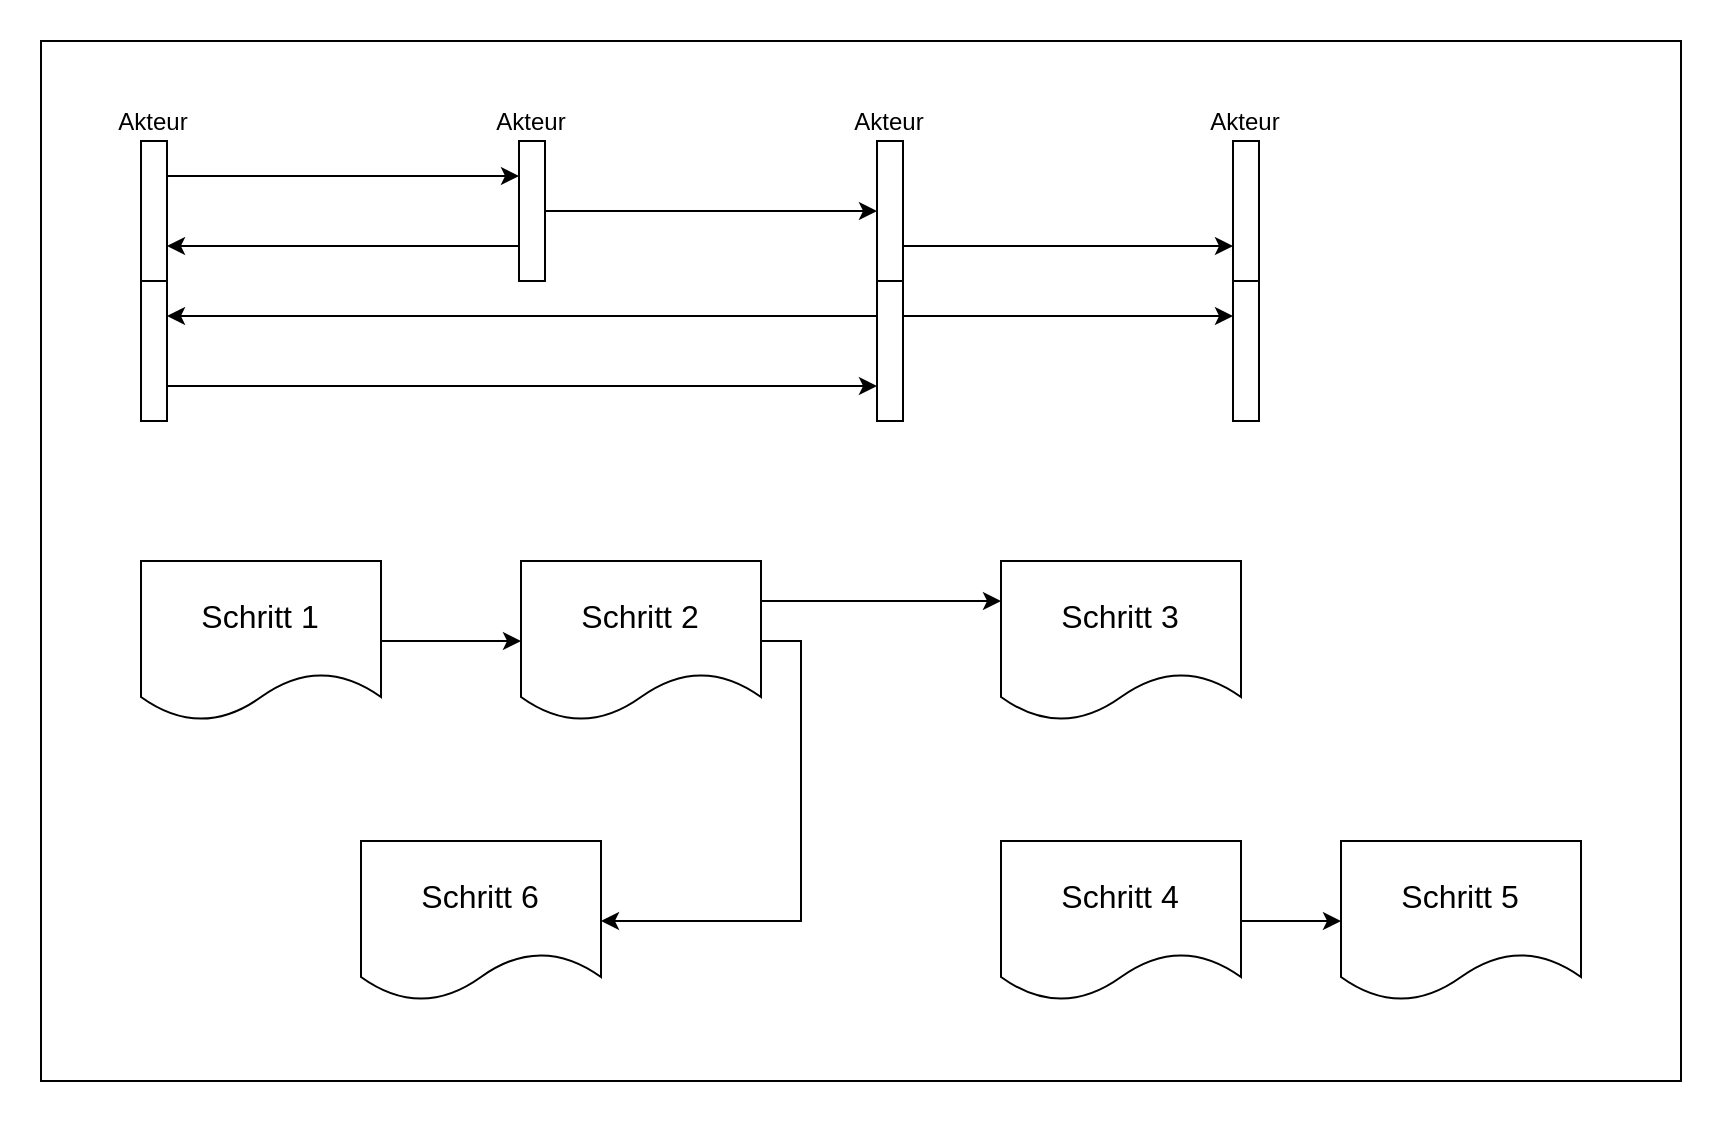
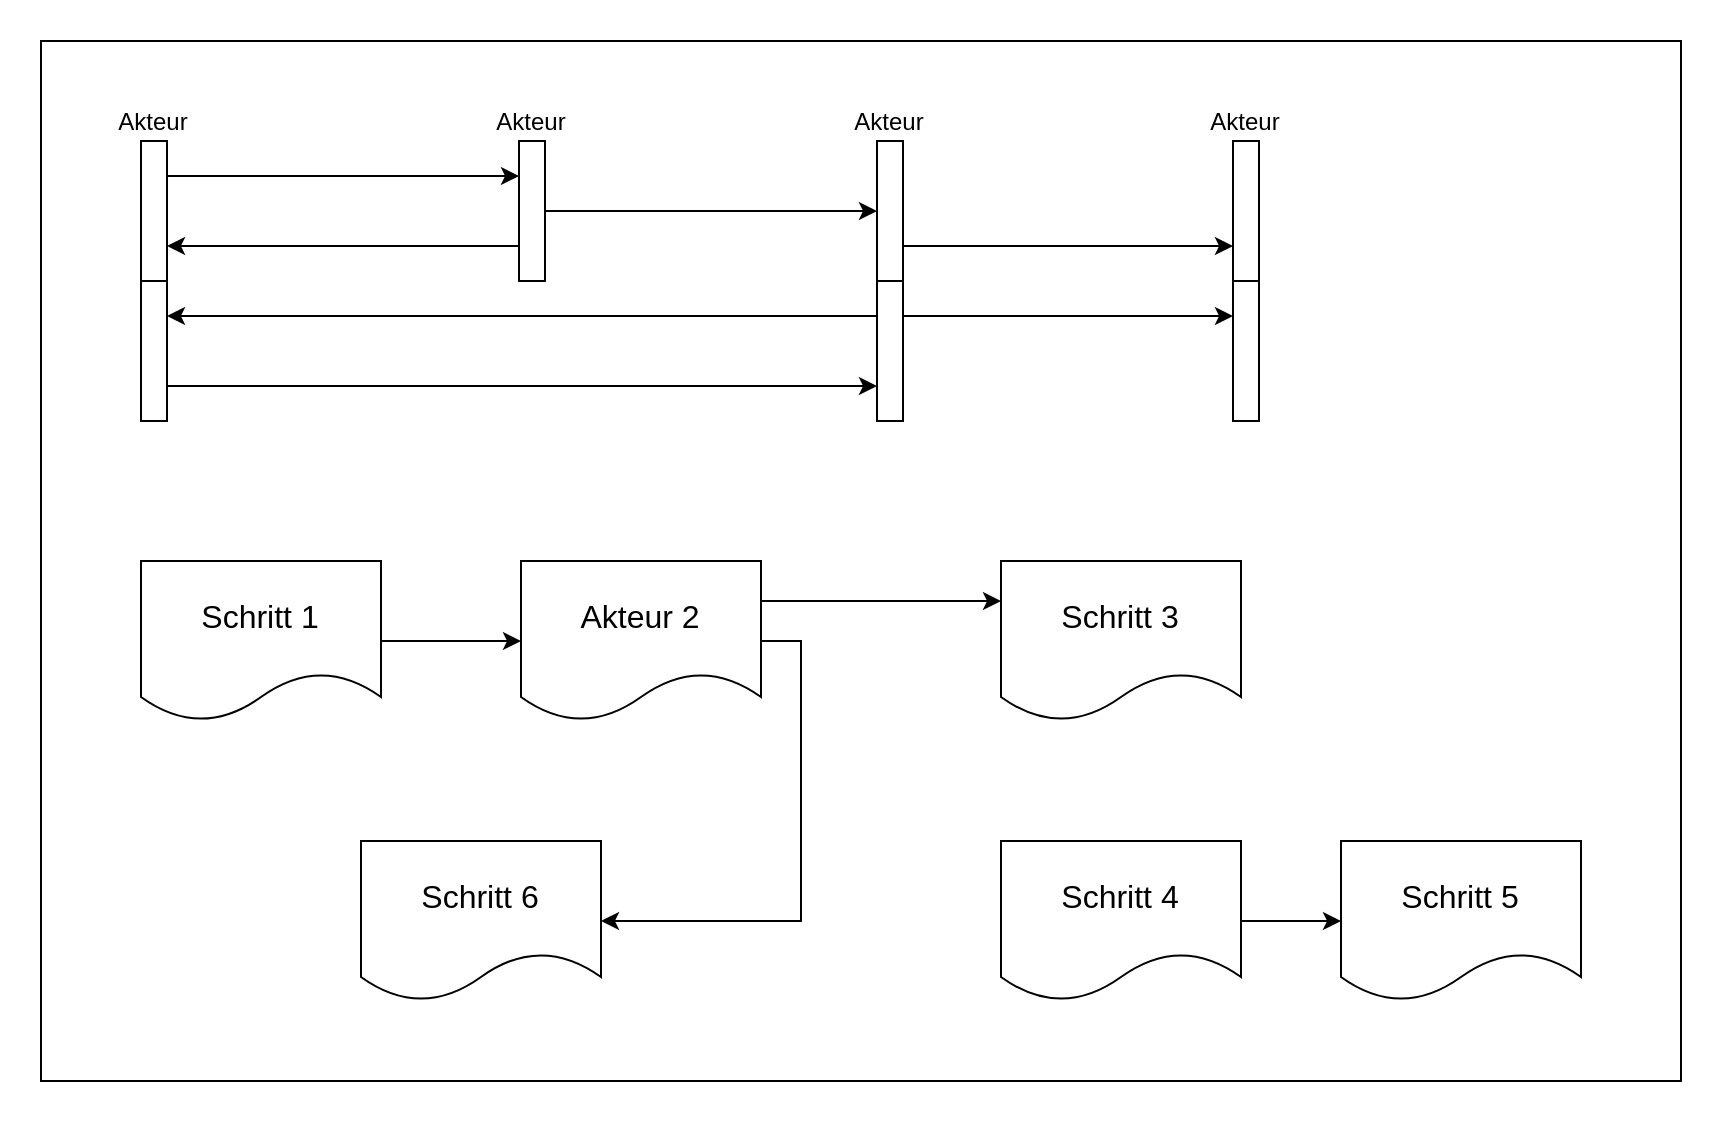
node "Schritt 2": label "Schritt 2" -> "Akteur 2"
